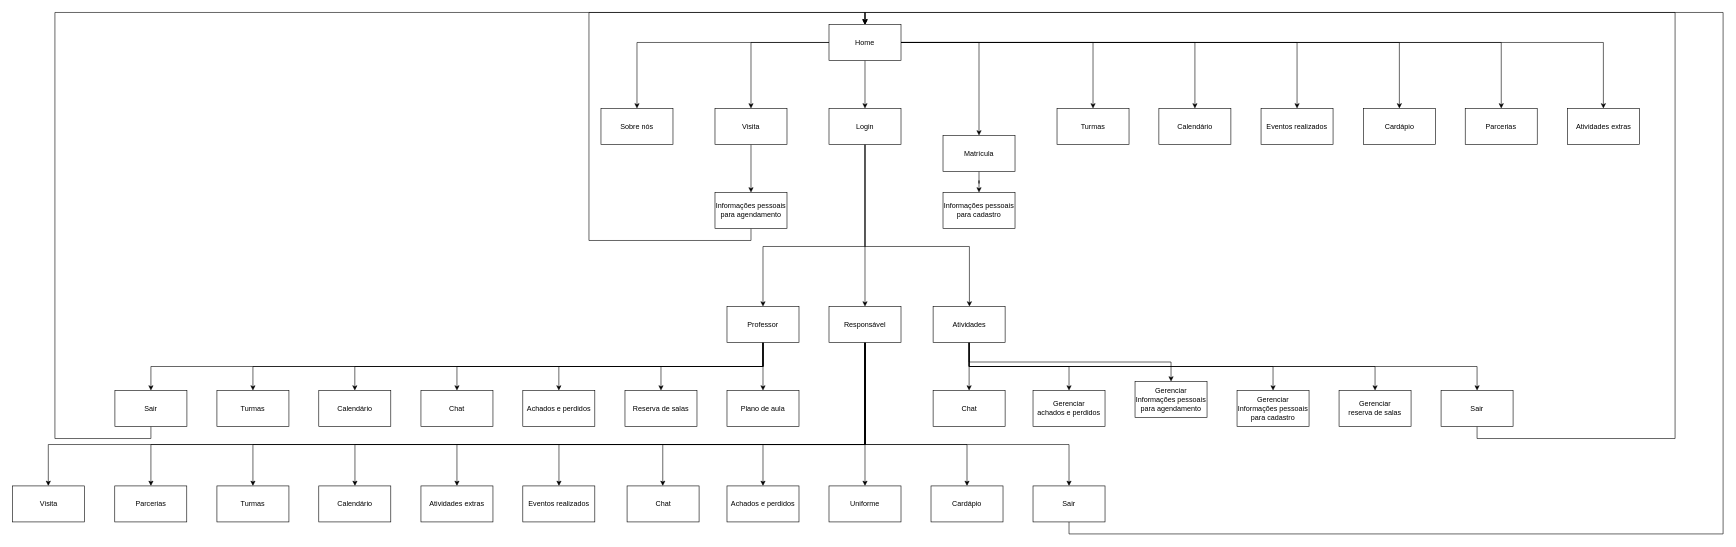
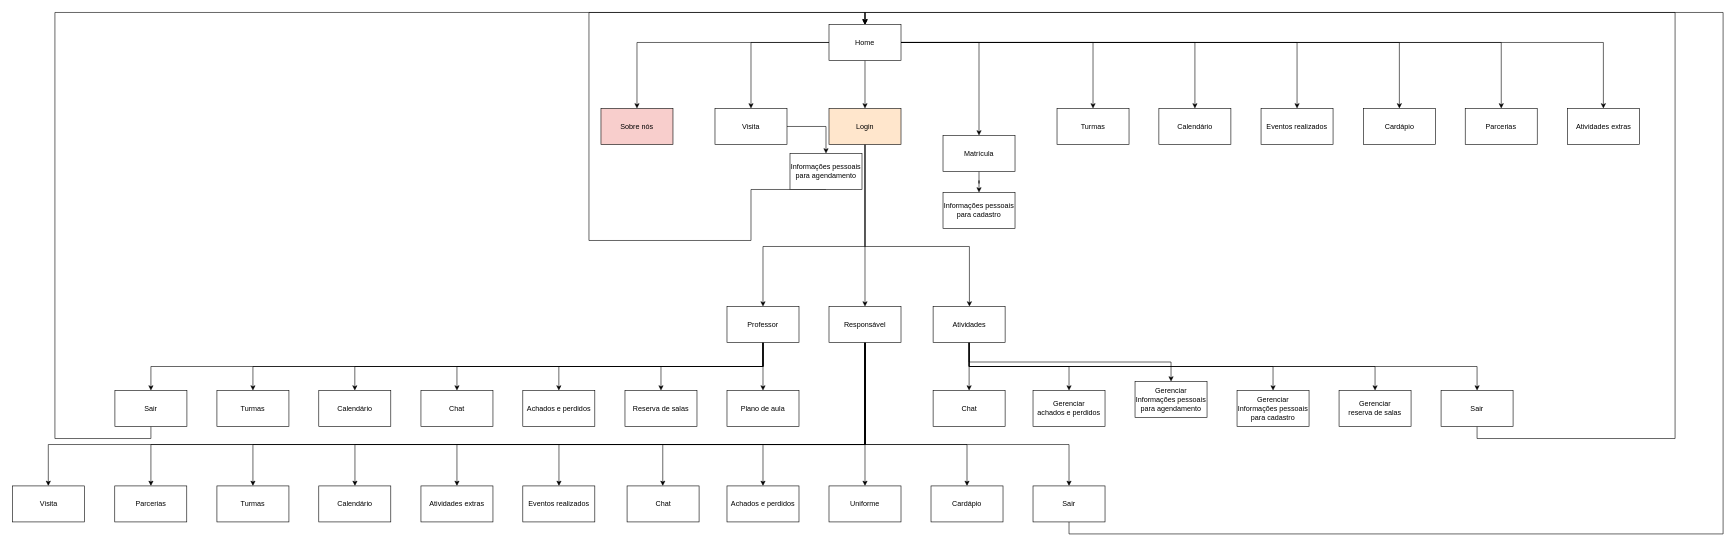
node "Sobre nós": fillcolor #ffffff -> #f8cecc
node "Login": fillcolor #ffffff -> #ffe6cc
node "Informações pessoais para agendamento": moved (751, 210) -> (826, 171)
